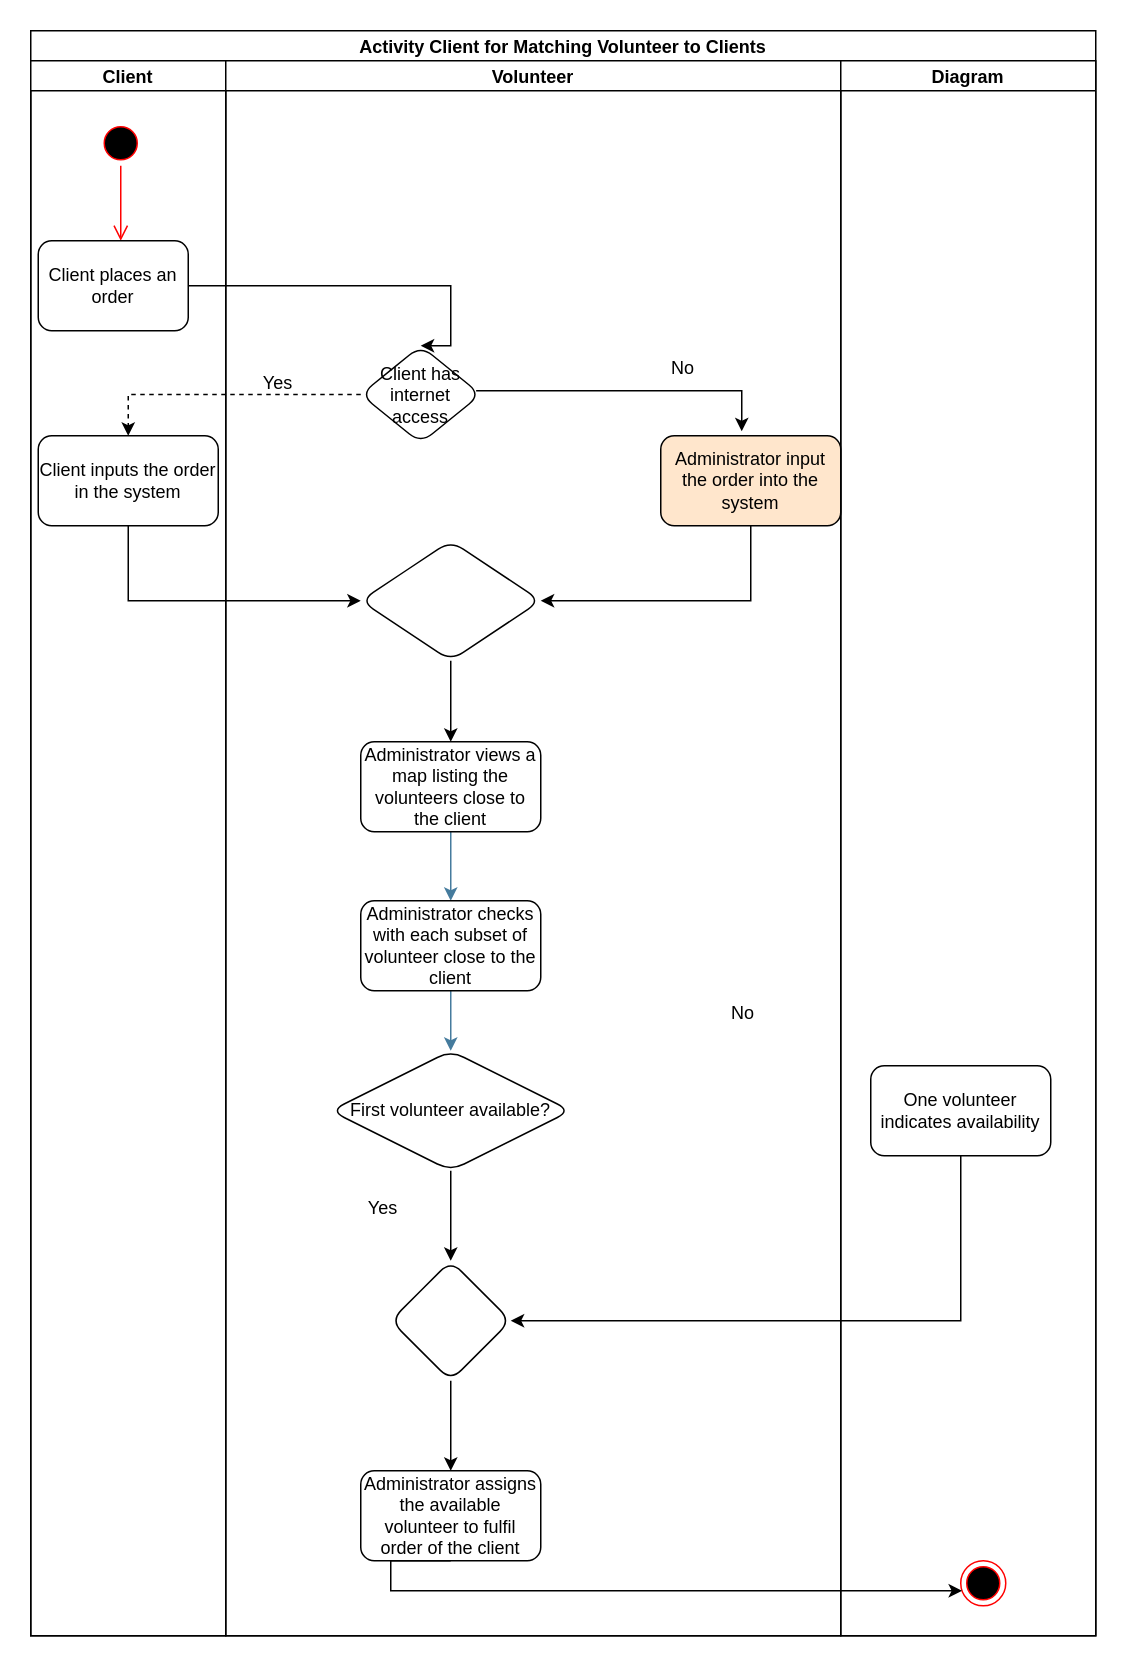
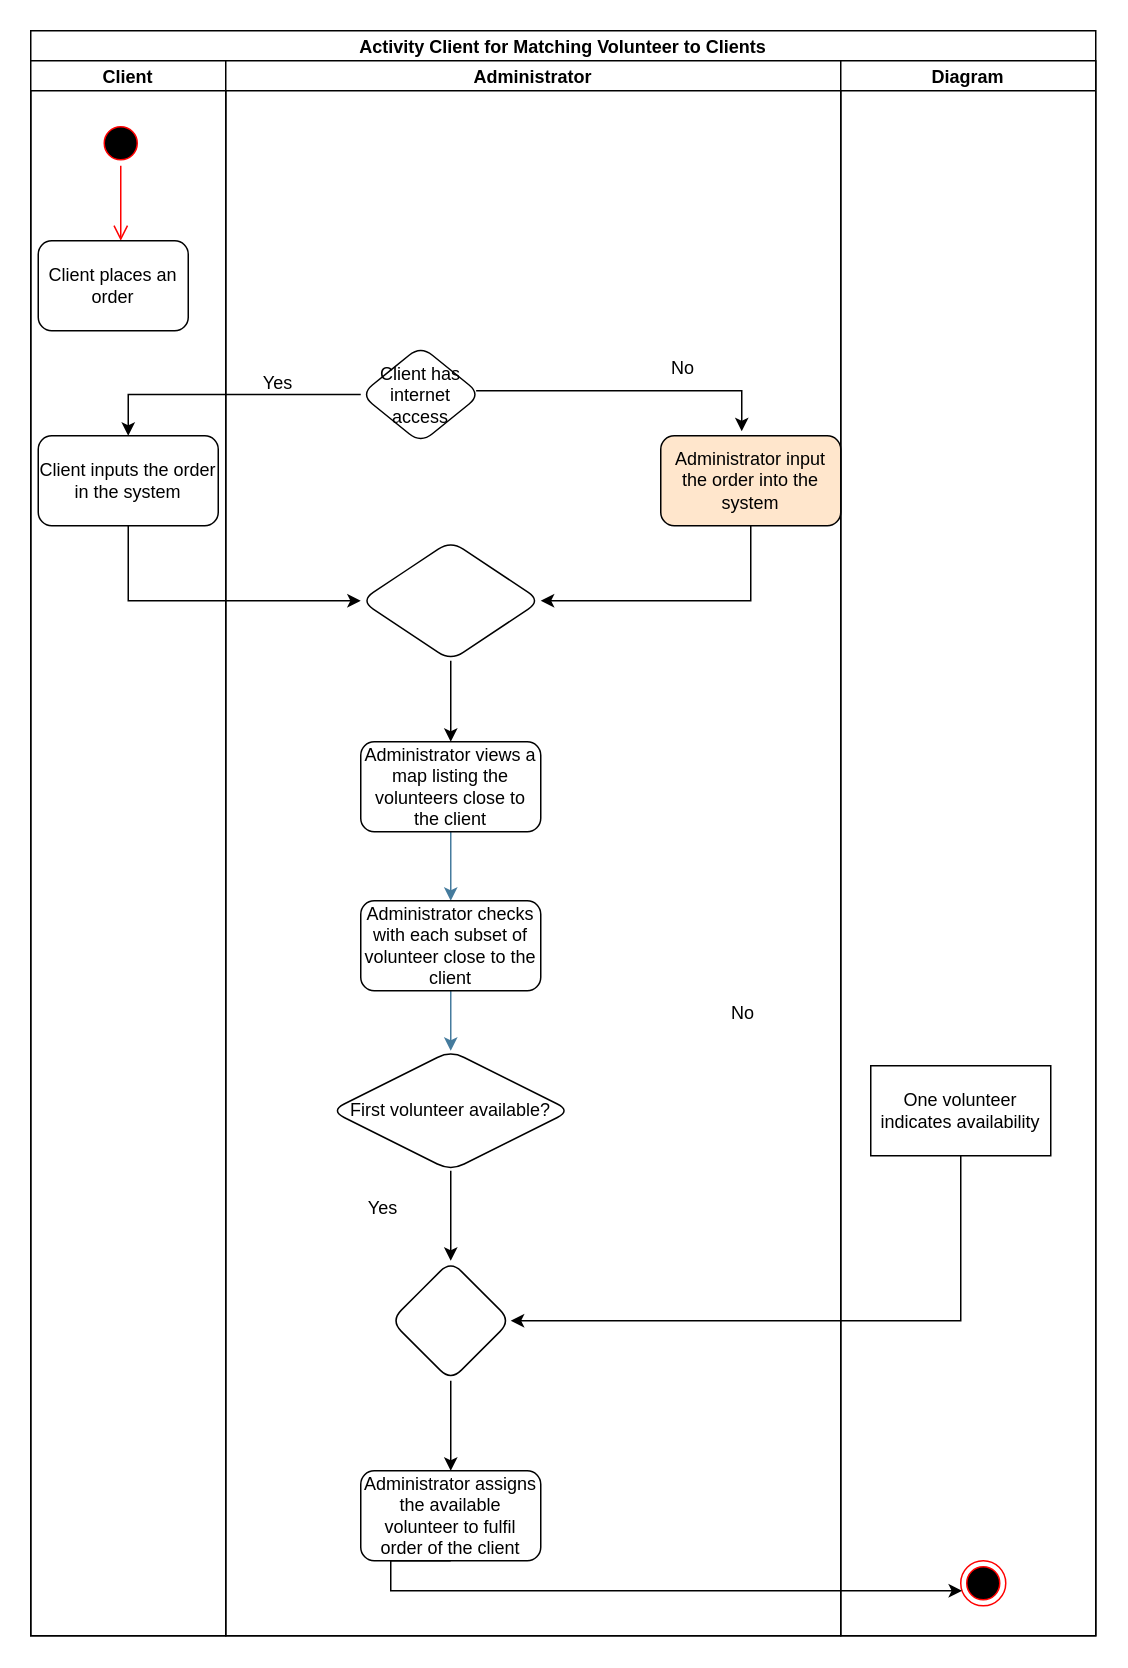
node "Volunteer": label "Volunteer" -> "Administrator"
edge "Client places an order" -> "Client has internet access": removed
edge "Client has internet access" -> "Client inputs the order in the system": style dashed -> solid
node "One volunteer indicates availability": shape rounded rectangle -> rectangle
